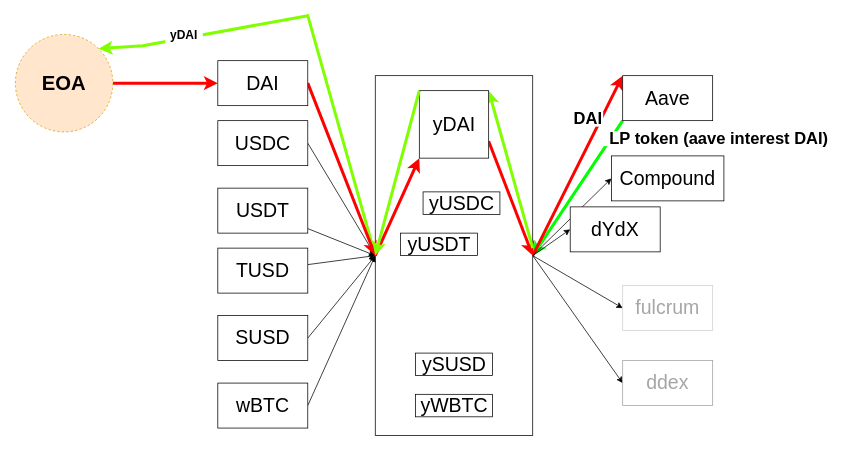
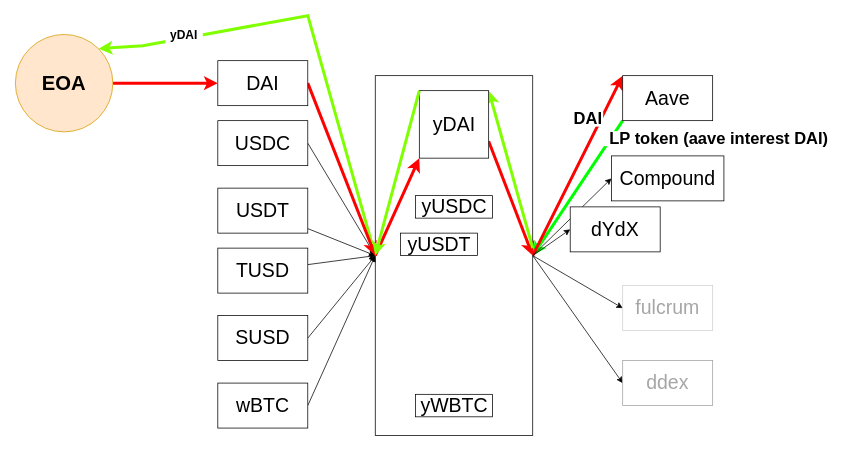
node "EOA": style dashed -> solid
node "yUSDC": moved (462, 203) -> (454, 207)
node "ySUSD": removed
